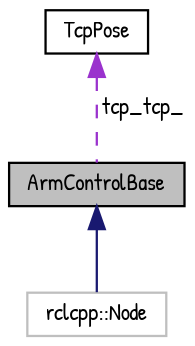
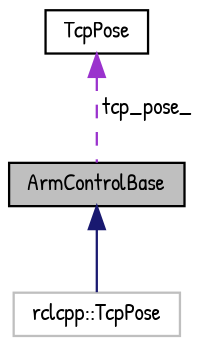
edge "ArmControlBase" -> "TcpPose": label " tcp_tcp_" -> " tcp_pose_"
node "rclcpp::Node": label "rclcpp::Node" -> "rclcpp::TcpPose"
